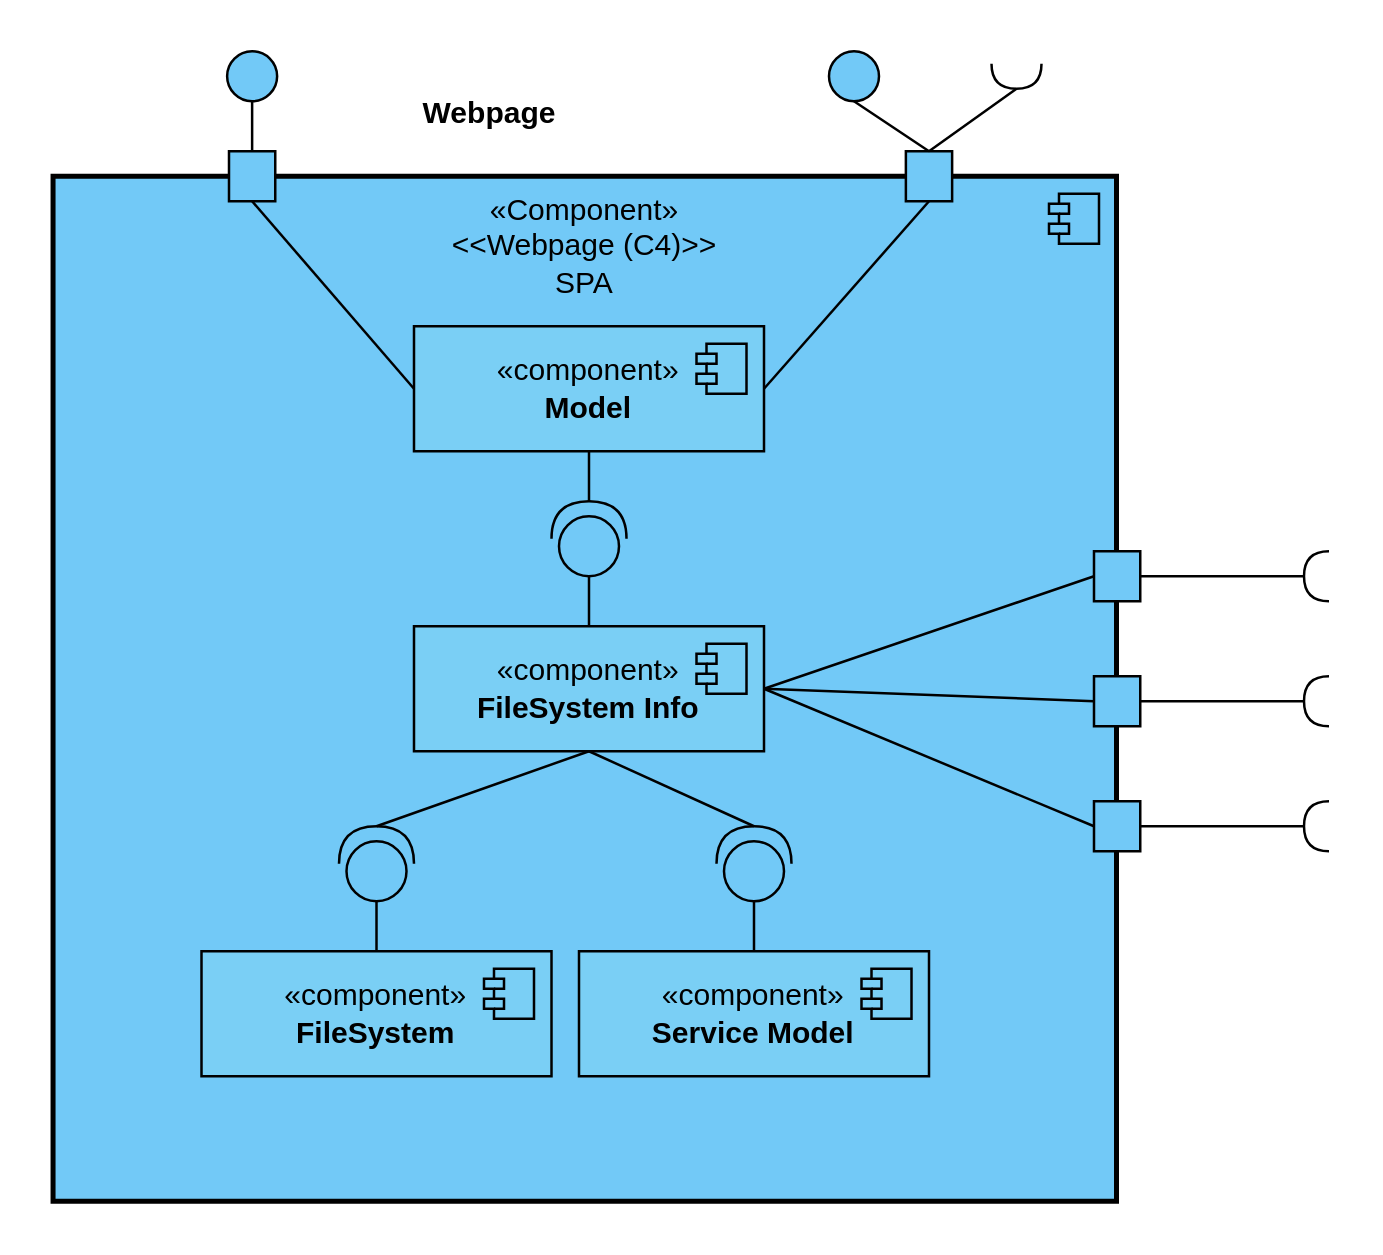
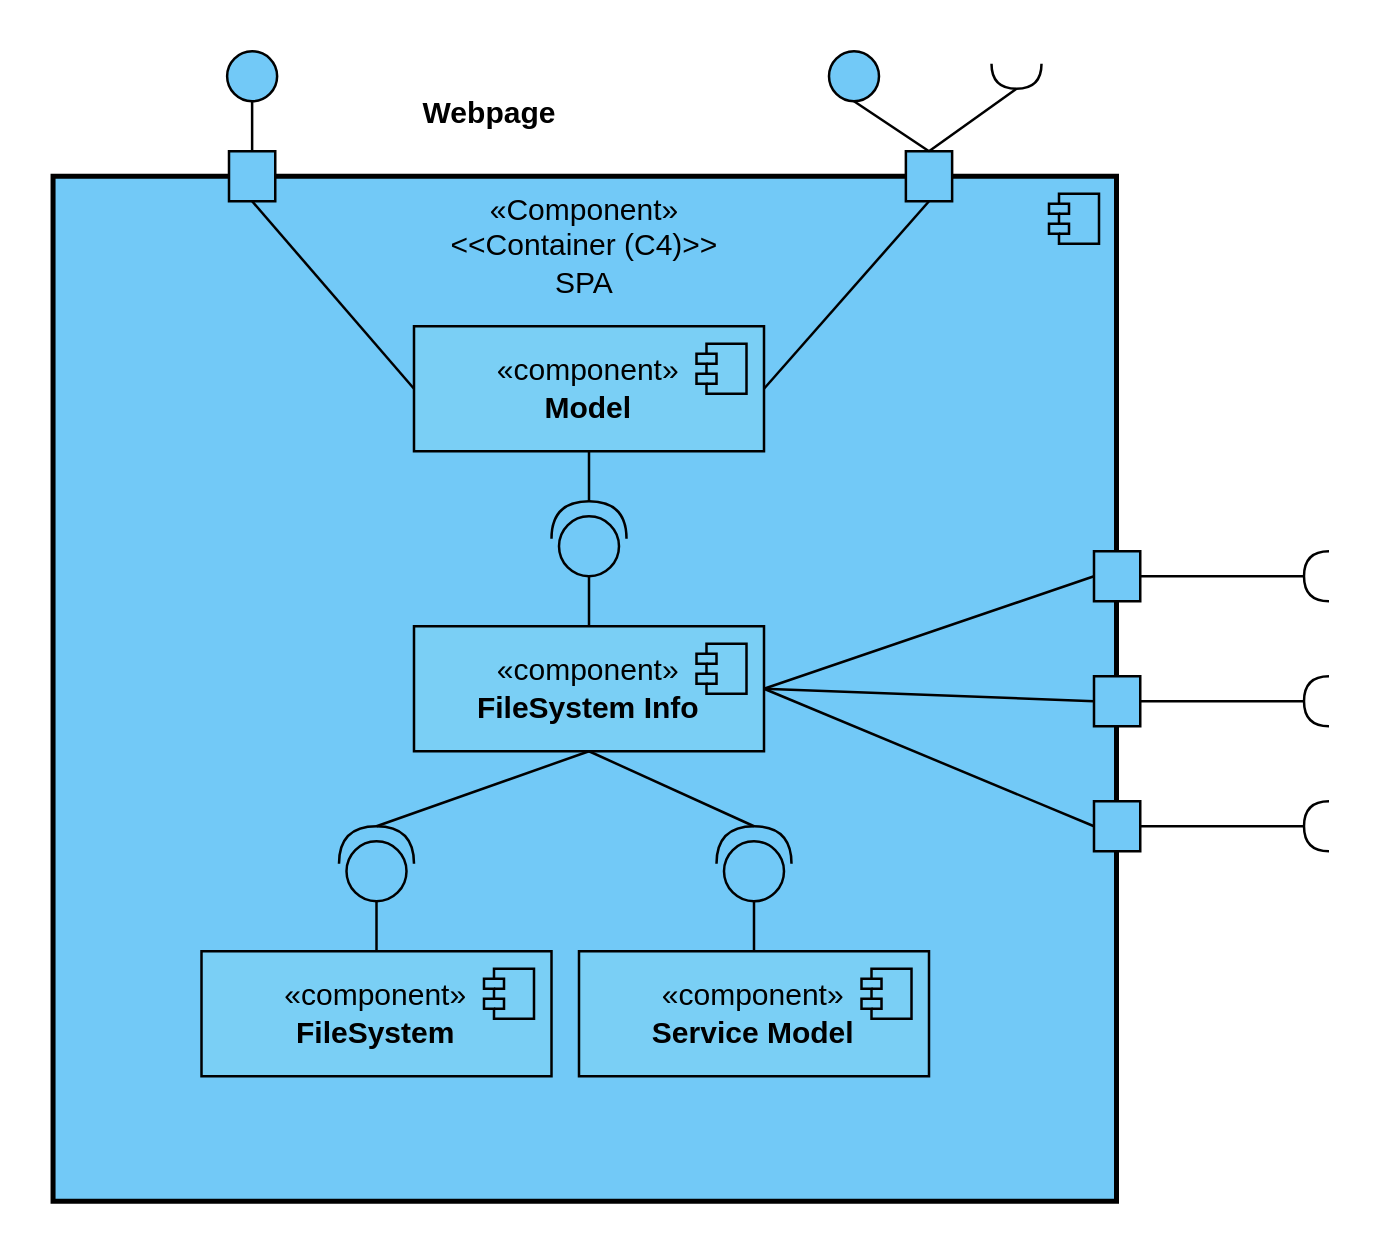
node "«Component» <<Webpage (C4)>> SPA": label "«Component» <<Webpage (C4)>> SPA" -> "«Component» <<Container (C4)>> SPA"
